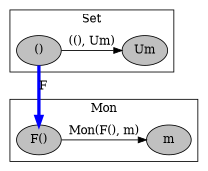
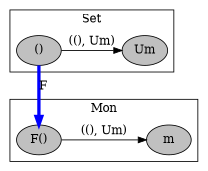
edge "F()" -> "m": label "Mon(F(), m)" -> "((), Um)"
